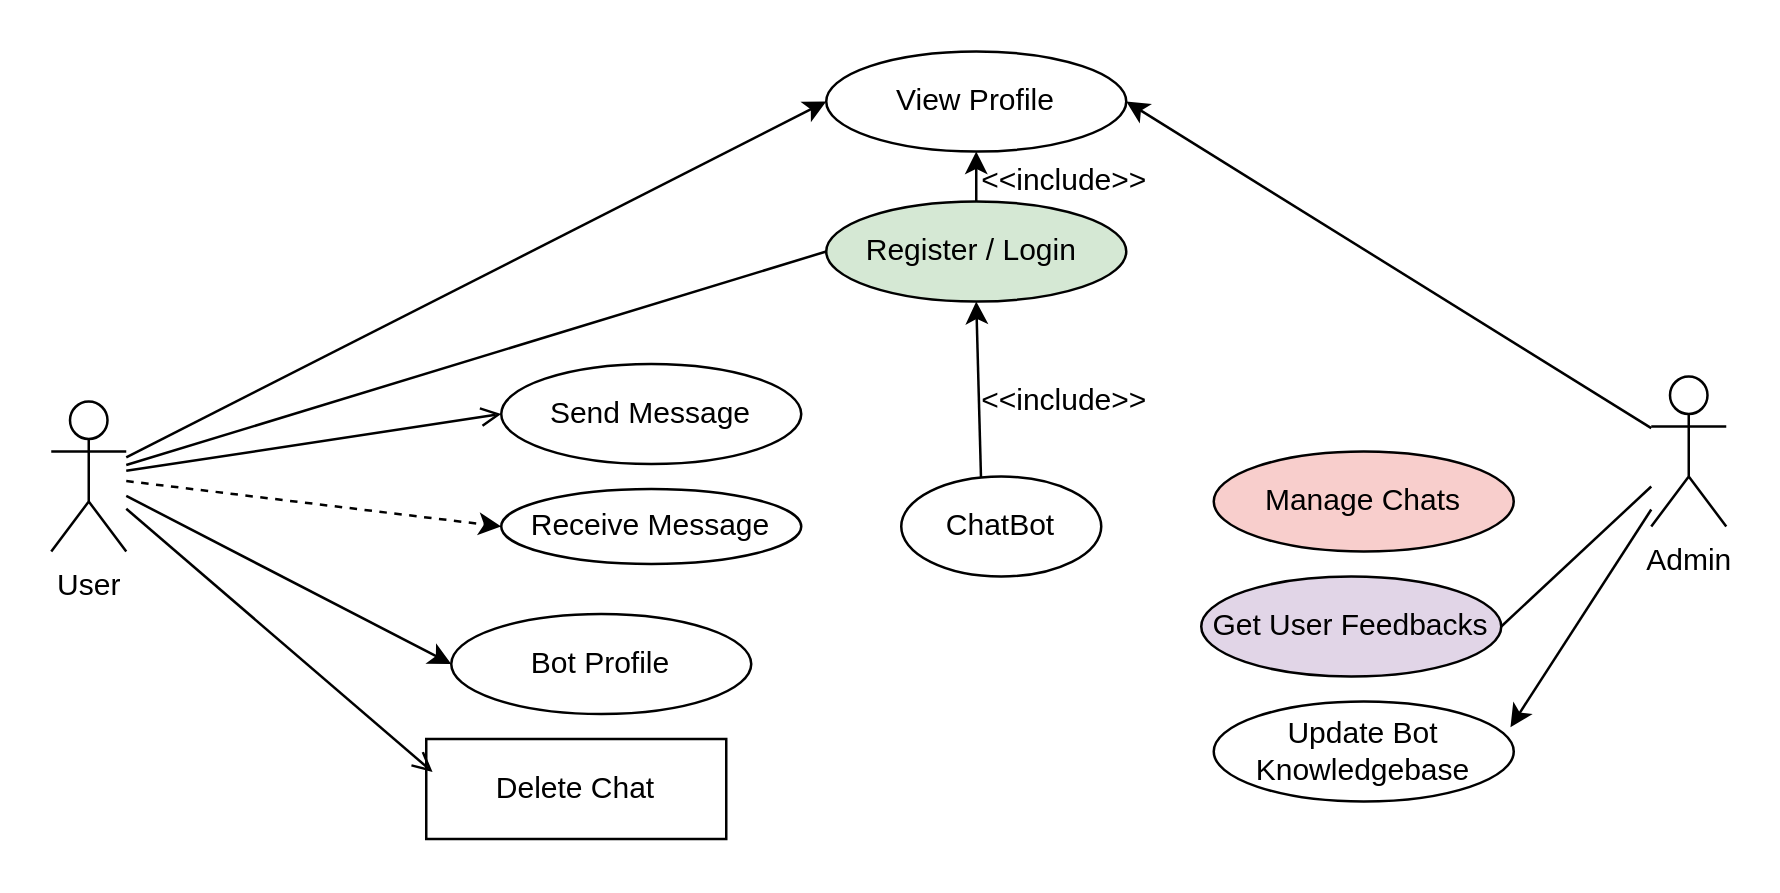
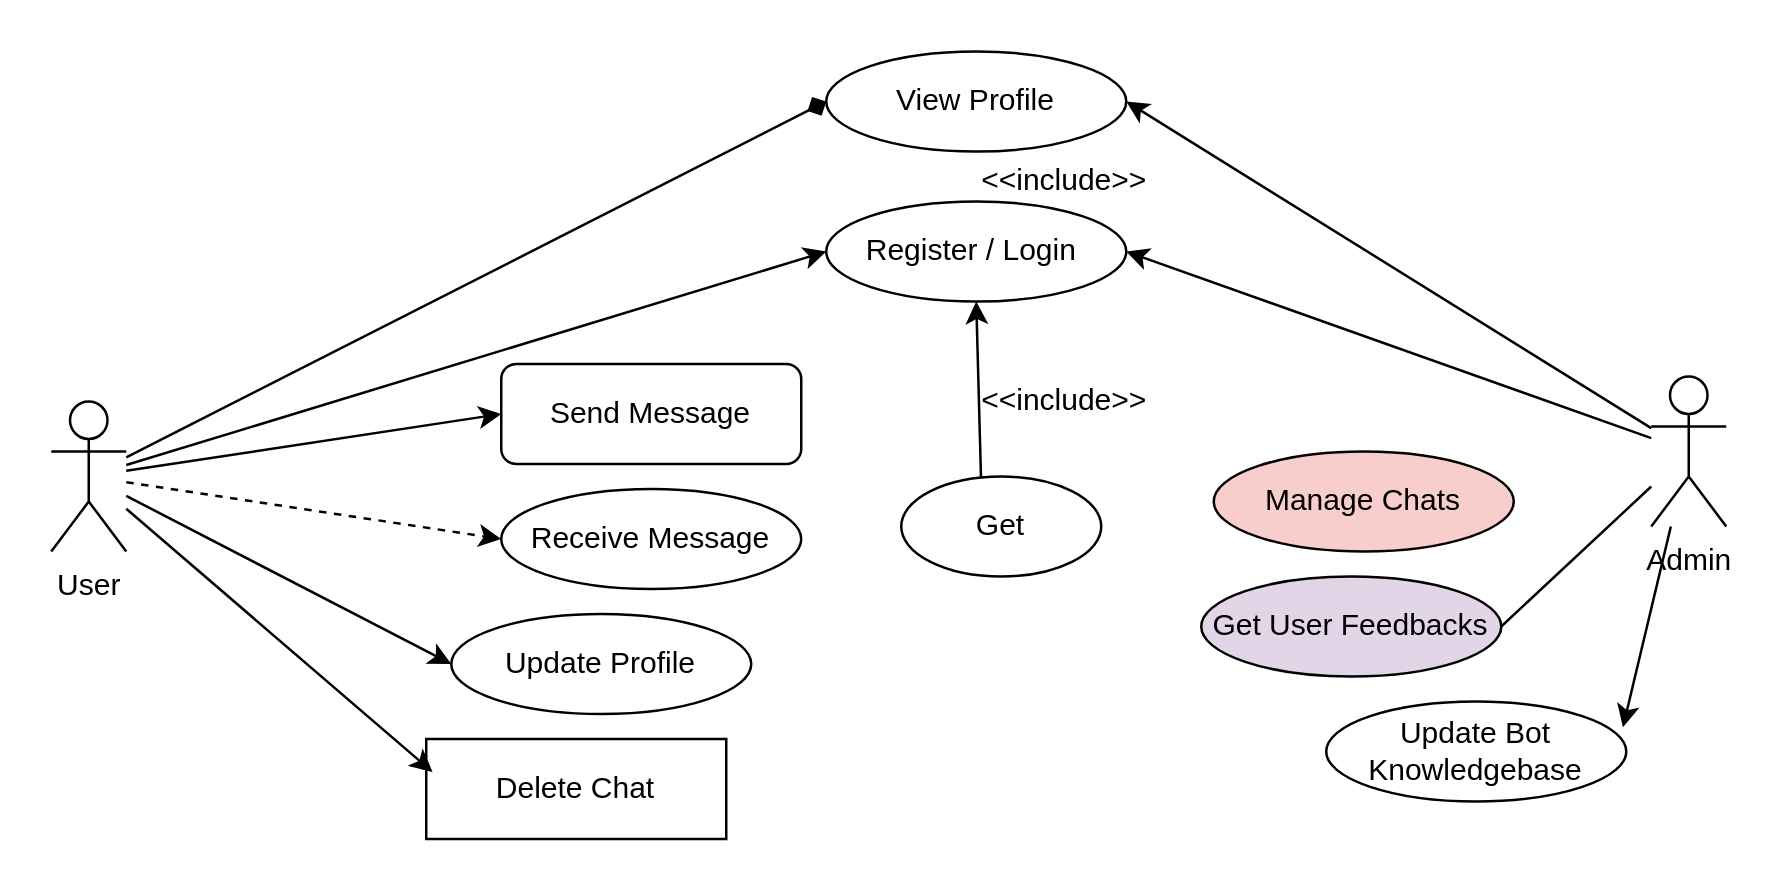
edge "User" -> "View Profile": arrowhead classic -> diamond
edge "Register / Login" -> "View Profile": removed
node "Register / Login": fillcolor #d5e8d4 -> #ffffff
edge "Register / Login" -- "User": arrowhead none -> classic
edge "Admin" -> "Register / Login": added
node "Send Message": shape ellipse -> rounded rectangle
edge "User" -> "Send Message": arrowhead open -> classic
node "Receive Message": size 300x75 -> 300x100
node "ChatBot": label "ChatBot" -> "Get"
node "Bot Profile": label "Bot Profile" -> "Update Profile"
node "Update Bot Knowledgebase": moved (1364, 751) -> (1476, 751)
edge "User" -> "Delete Chat": arrowhead open -> classic
